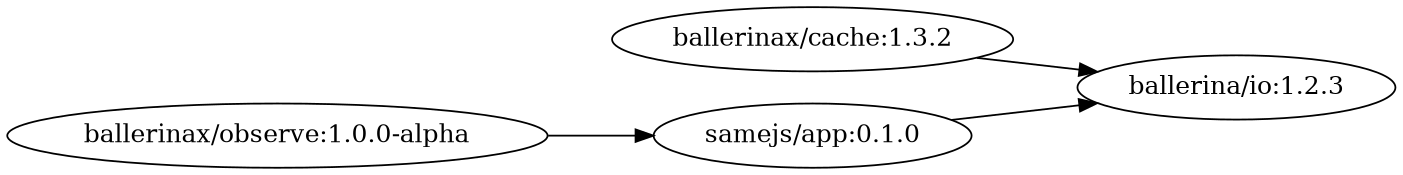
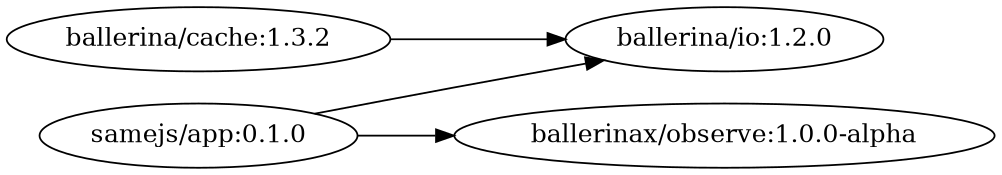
node "ballerinax/cache:1.3.2": label "ballerinax/cache:1.3.2" -> "ballerina/cache:1.3.2"
node "ballerina/io:1.2.3": label "ballerina/io:1.2.3" -> "ballerina/io:1.2.0"
edge "ballerinax/observe:1.0.0-alpha" -> "samejs/app:0.1.0": reversed
